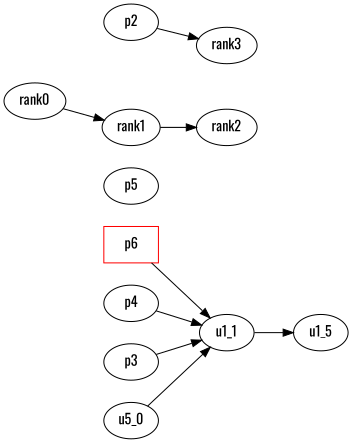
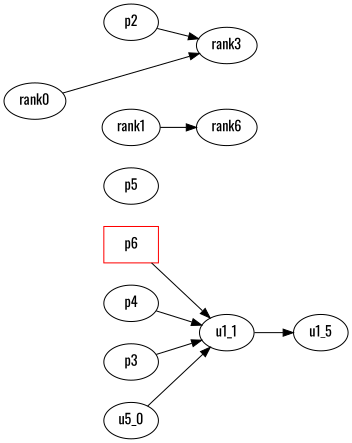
edge "rank0" -> "rank1": now "rank0" -> "rank3"
node "rank2": label "rank2" -> "rank6"
